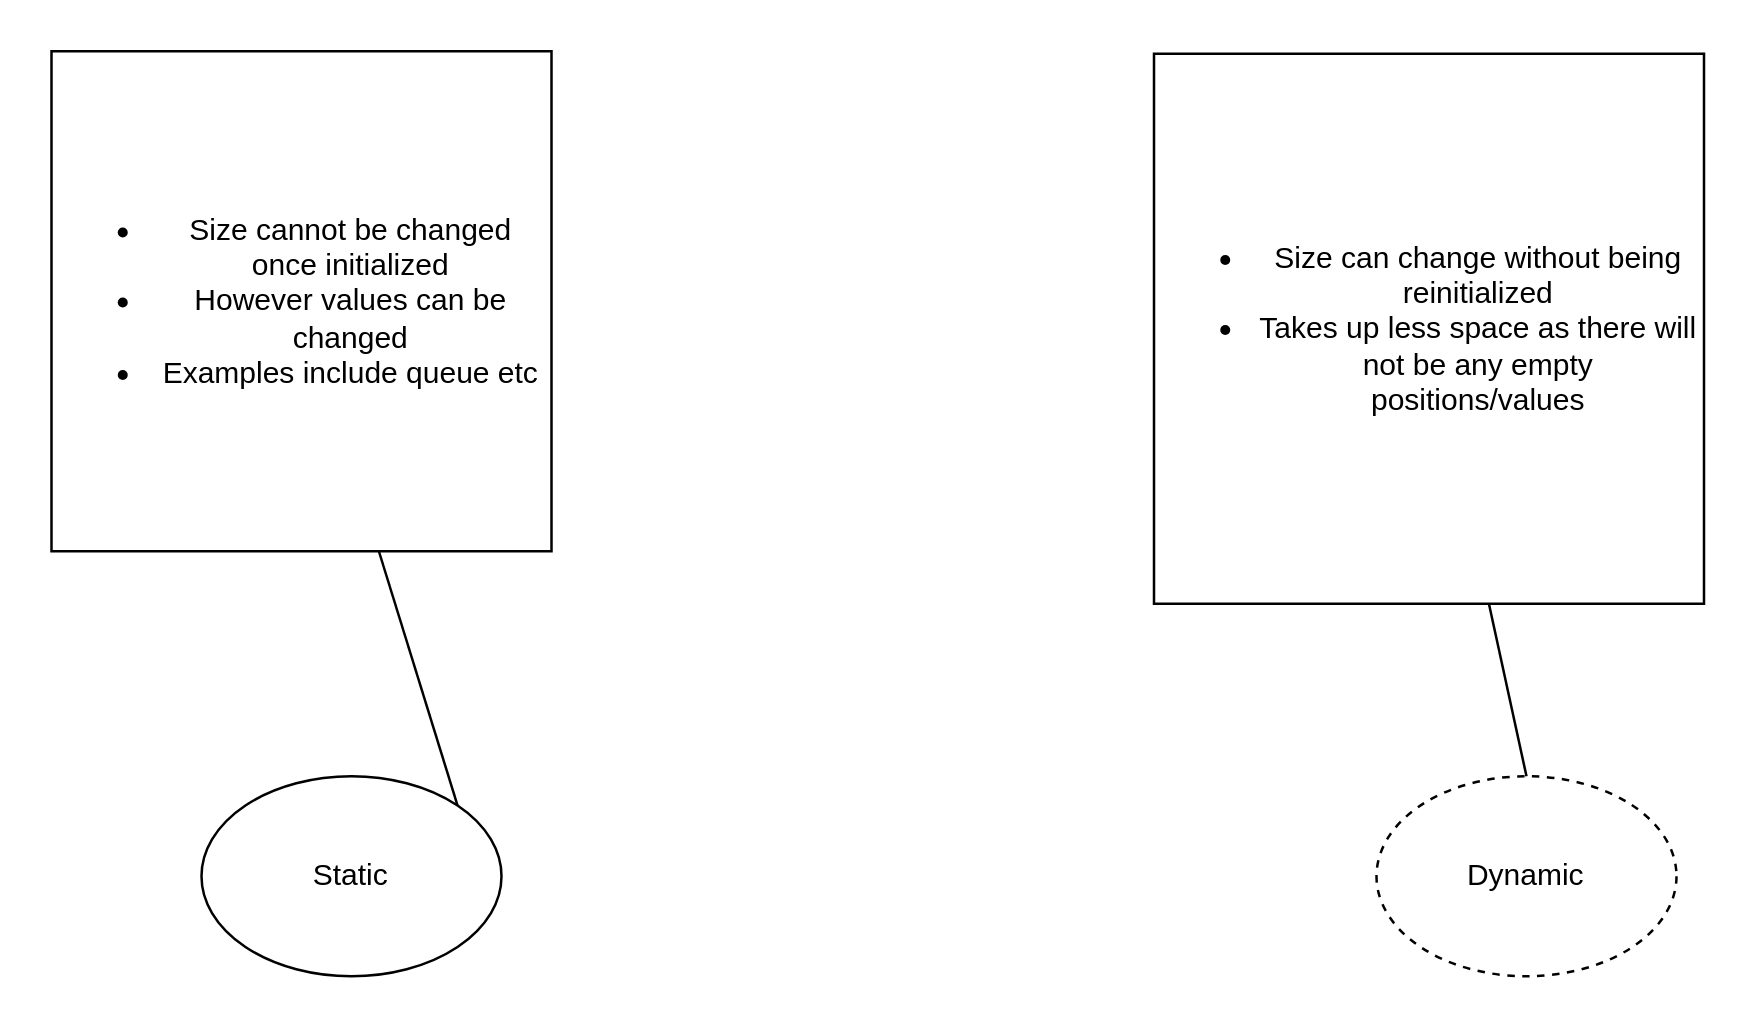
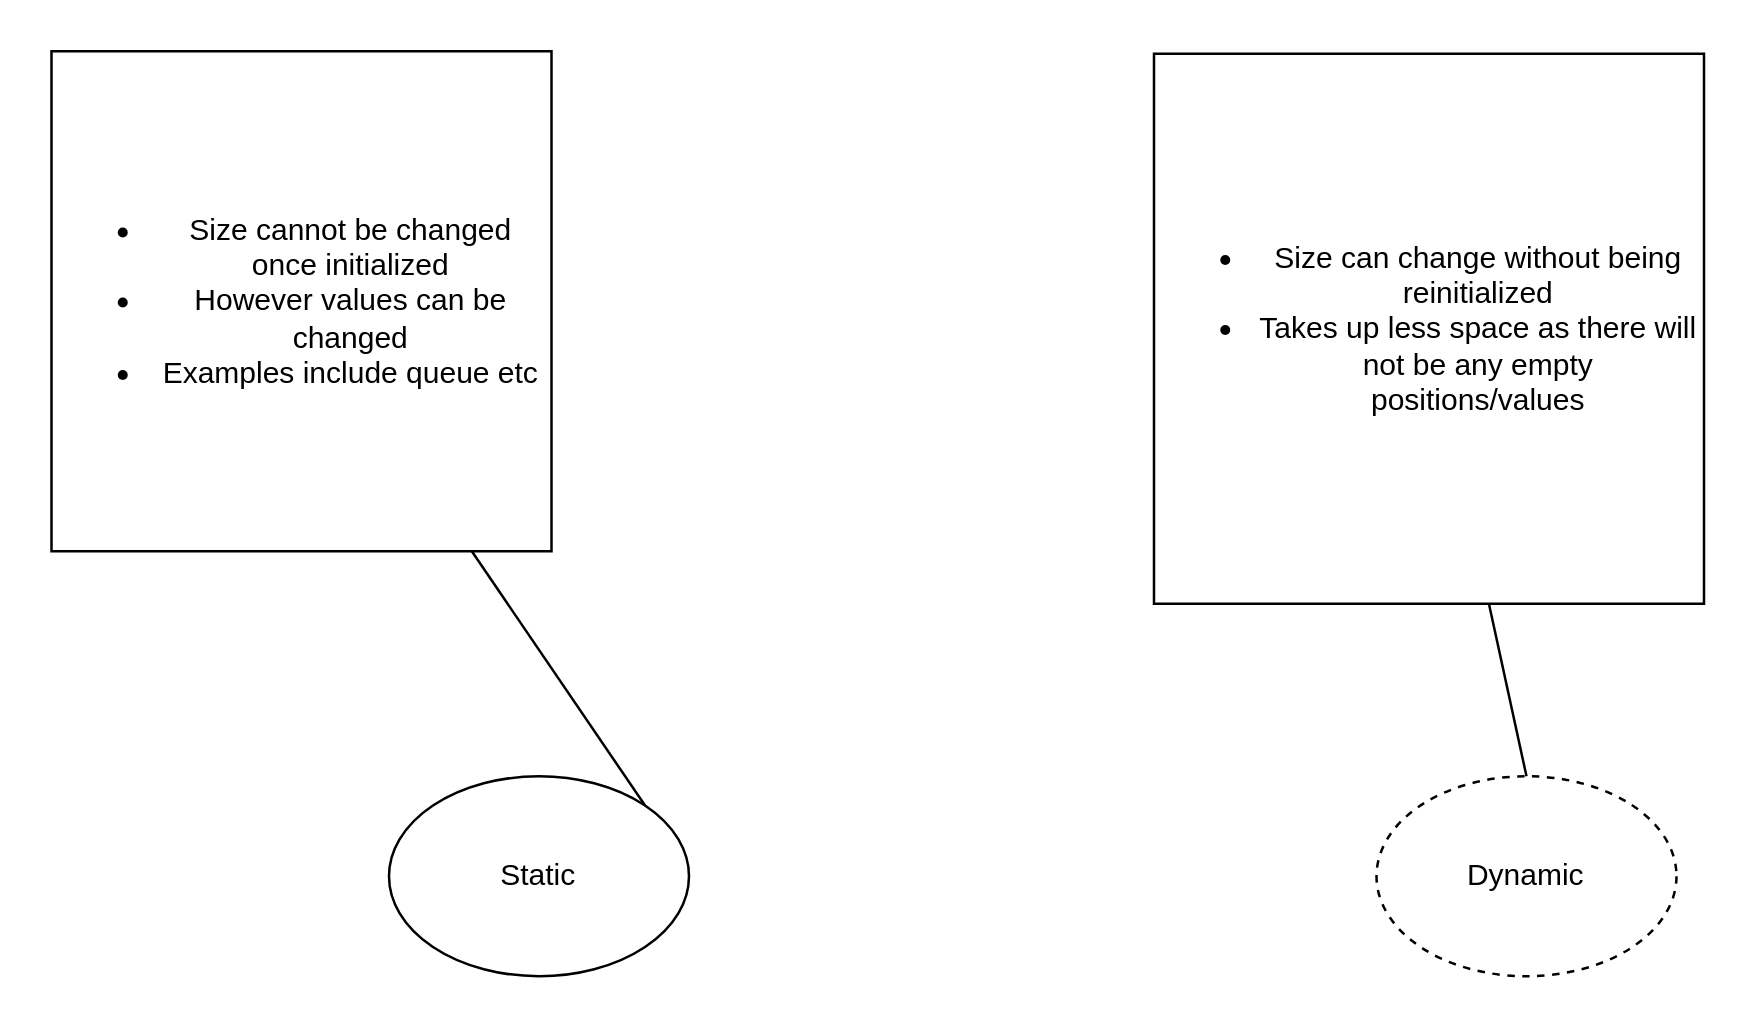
node "Static": moved (351, 876) -> (539, 876)
